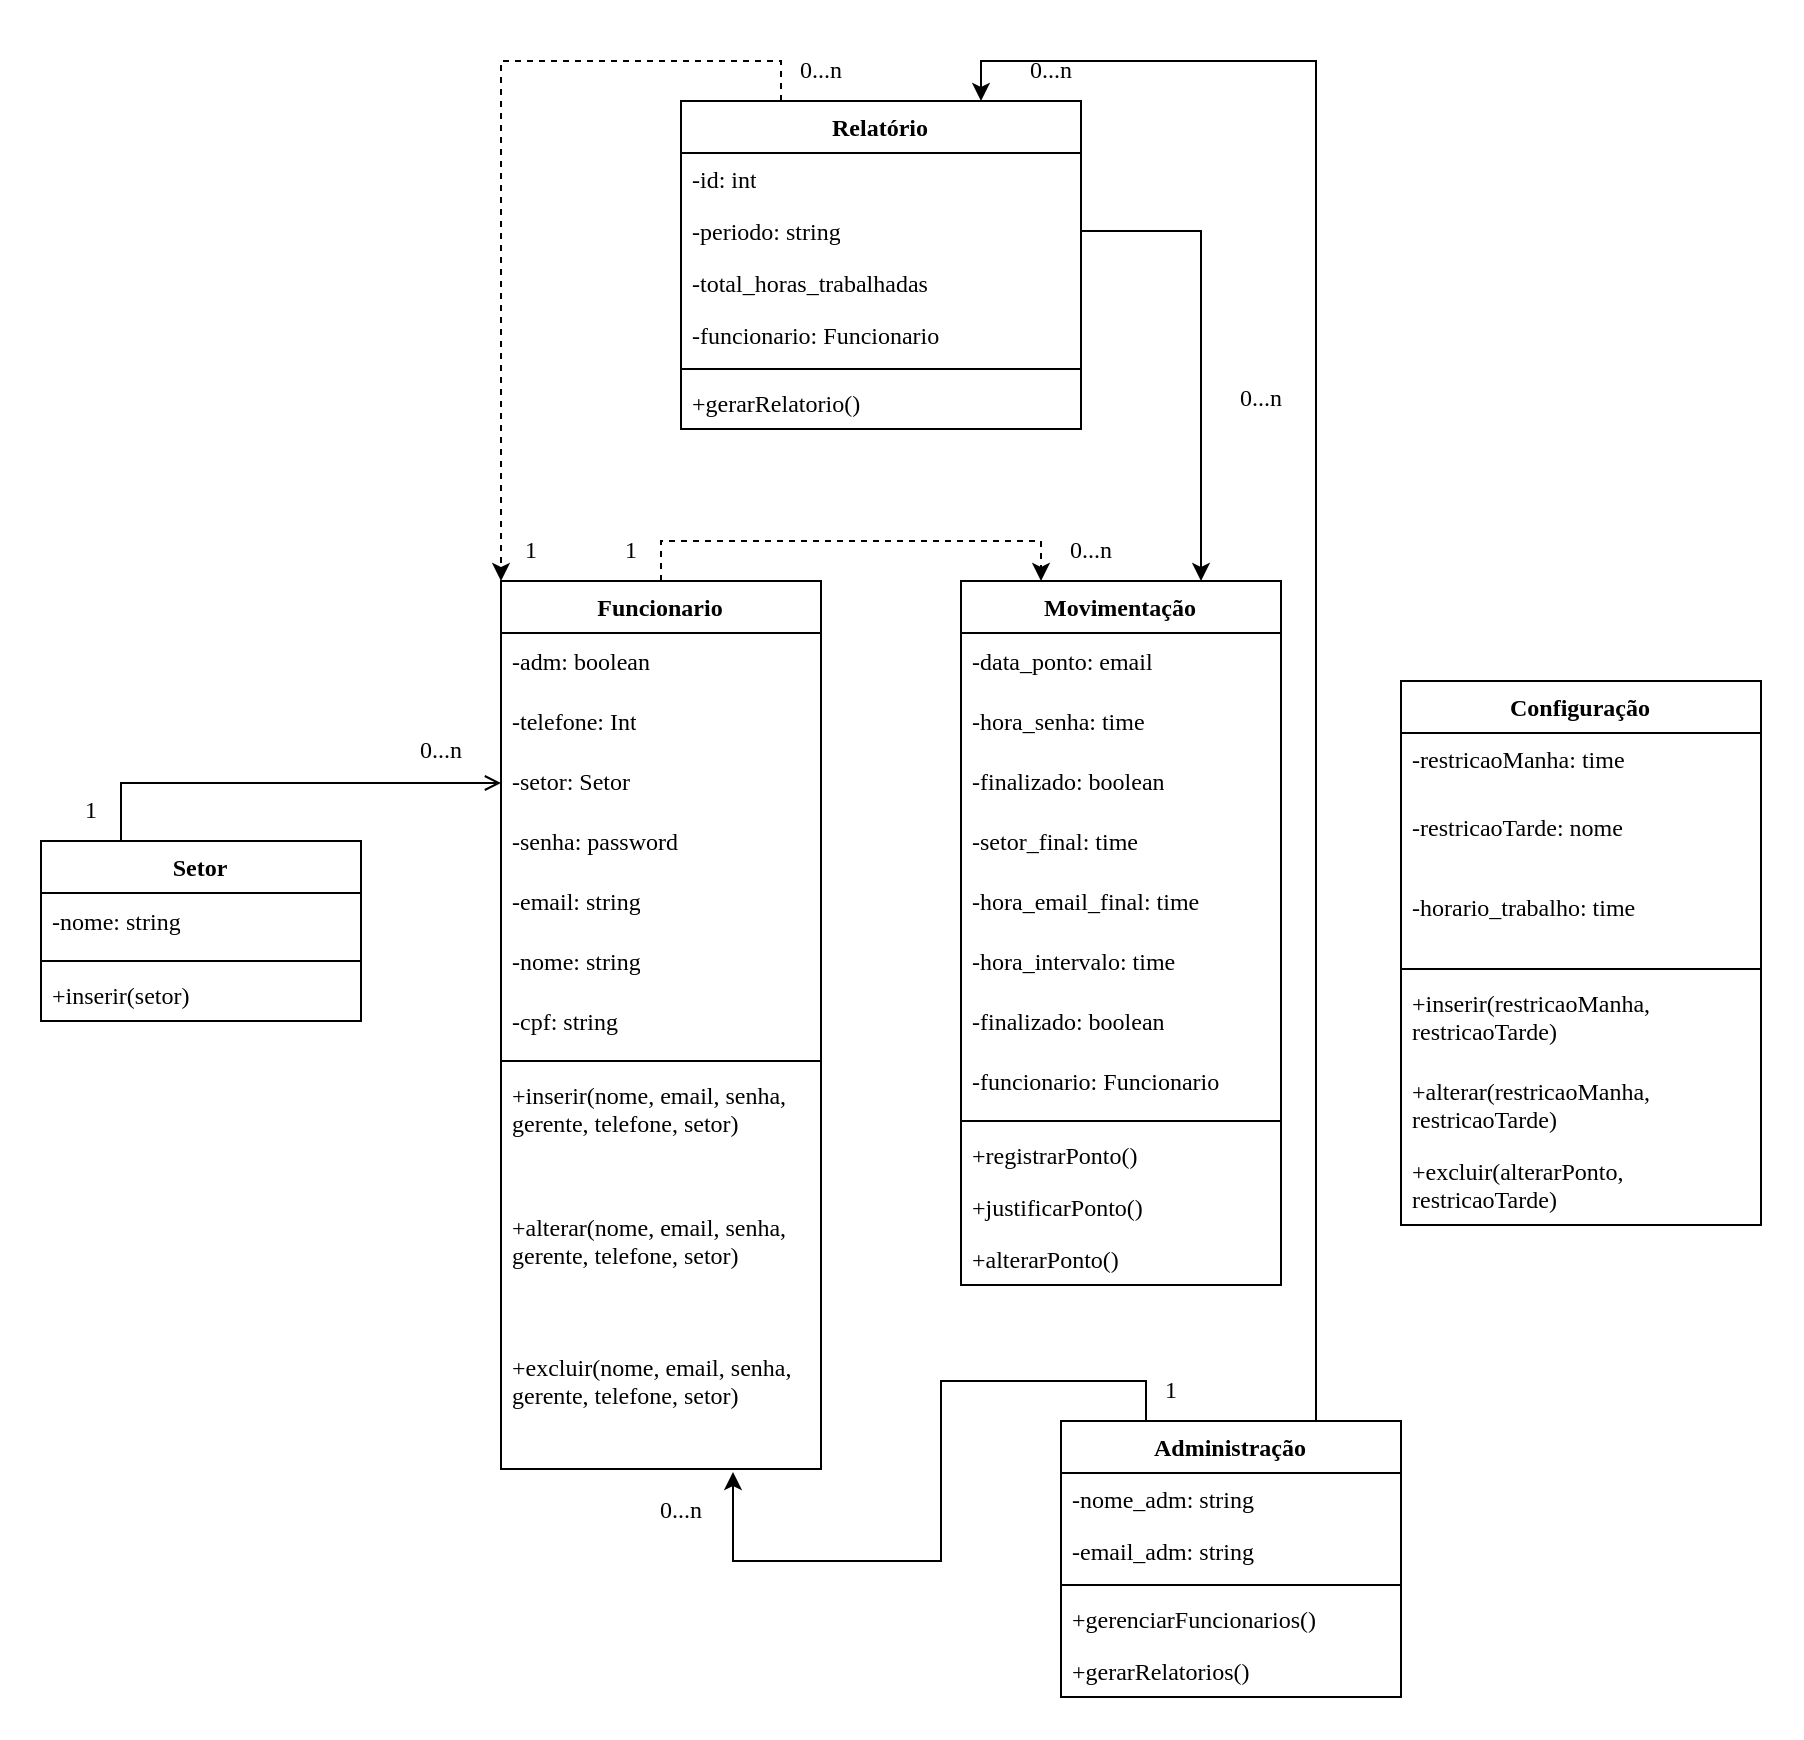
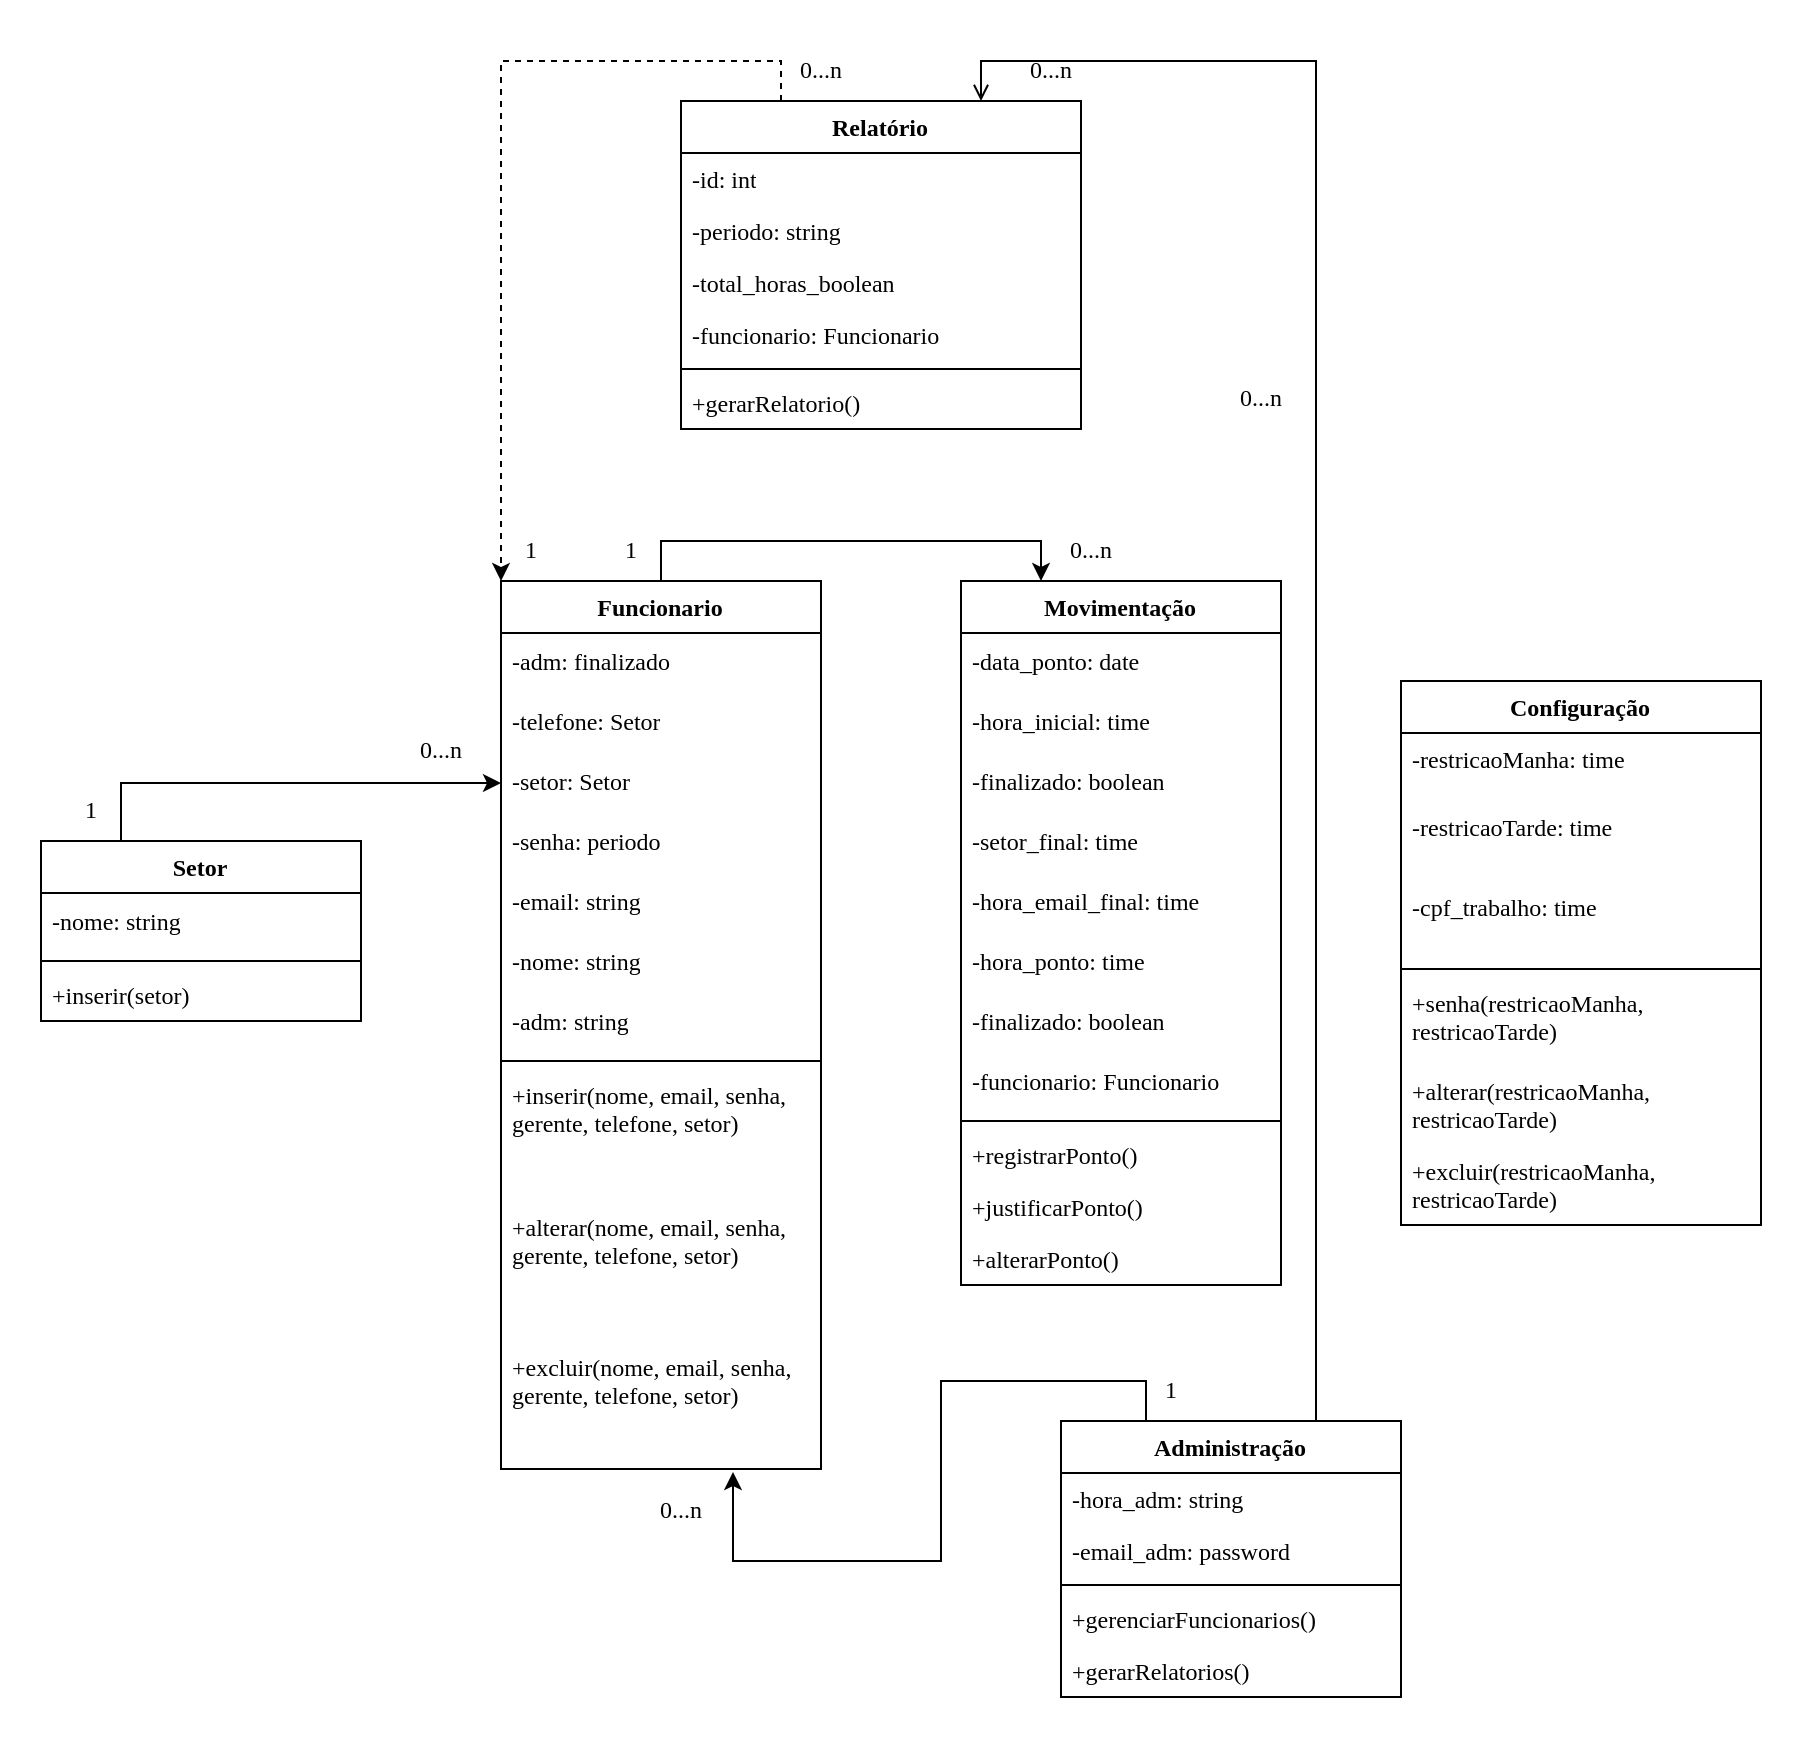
edge "Administração" -> "Relatório": arrowhead classic -> open
node "-total_horas_trabalhadas": label "-total_horas_trabalhadas" -> "-total_horas_boolean"
edge "-periodo: string" -> "Movimentação": removed
edge "Funcionario" -> "Movimentação": style dashed -> solid
node "-adm: boolean": label "-adm: boolean" -> "-adm: finalizado"
node "-data_ponto: email": label "-data_ponto: email" -> "-data_ponto: date"
node "-telefone: Int": label "-telefone: Int" -> "-telefone: Setor"
node "-hora_senha: time": label "-hora_senha: time" -> "-hora_inicial: time"
edge "Setor" -> "-setor: Setor": arrowhead open -> classic
node "-restricaoTarde: nome": label "-restricaoTarde: nome" -> "-restricaoTarde: time"
node "-senha: password": label "-senha: password" -> "-senha: periodo"
node "-horario_trabalho: time": label "-horario_trabalho: time" -> "-cpf_trabalho: time"
node "-hora_intervalo: time": label "-hora_intervalo: time" -> "-hora_ponto: time"
node "+inserir(restricaoManha, restricaoTarde)": label "+inserir(restricaoManha, restricaoTarde)" -> "+senha(restricaoManha, restricaoTarde)"
node "-cpf: string": label "-cpf: string" -> "-adm: string"
node "+excluir(alterarPonto, restricaoTarde)": label "+excluir(alterarPonto, restricaoTarde)" -> "+excluir(restricaoManha, restricaoTarde)"
node "-nome_adm: string": label "-nome_adm: string" -> "-hora_adm: string"
node "-email_adm: string": label "-email_adm: string" -> "-email_adm: password"
